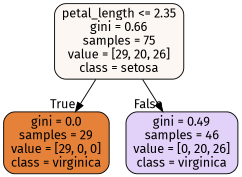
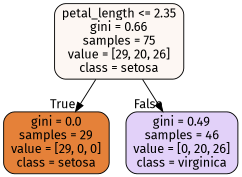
node "gini = 0.0 samples = 29 value = [29, 0, 0] class = virginica": label "gini = 0.0 samples = 29 value = [29, 0, 0] class = virginica" -> "gini = 0.0 samples = 29 value = [29, 0, 0] class = setosa"
